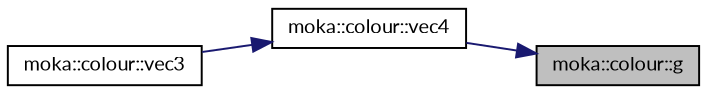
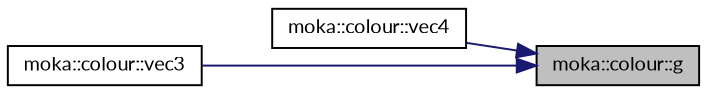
edge "moka::colour::vec3" -> "moka::colour::vec4": now "moka::colour::vec3" -> "moka::colour::g"
